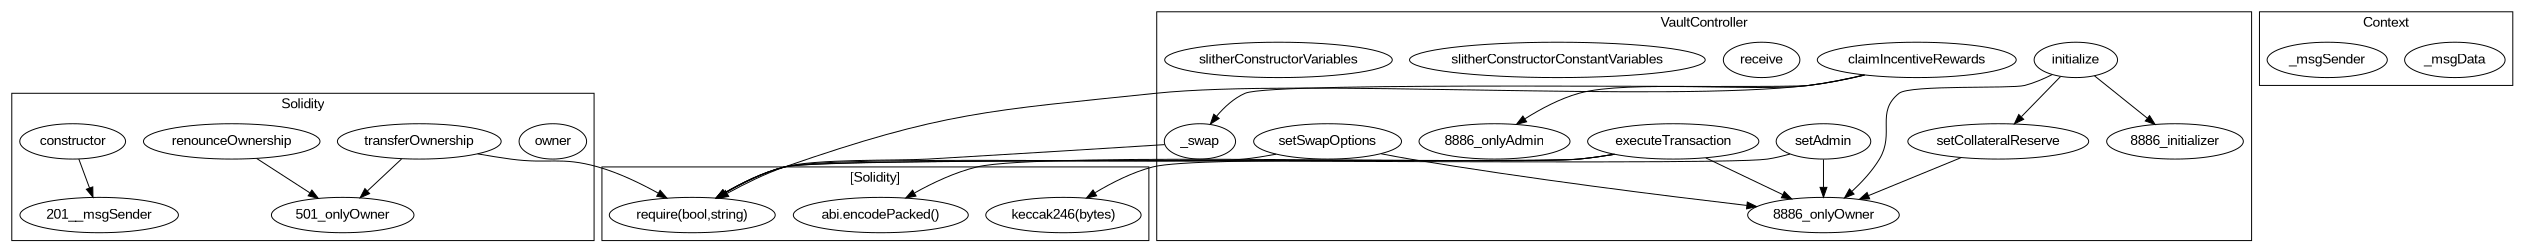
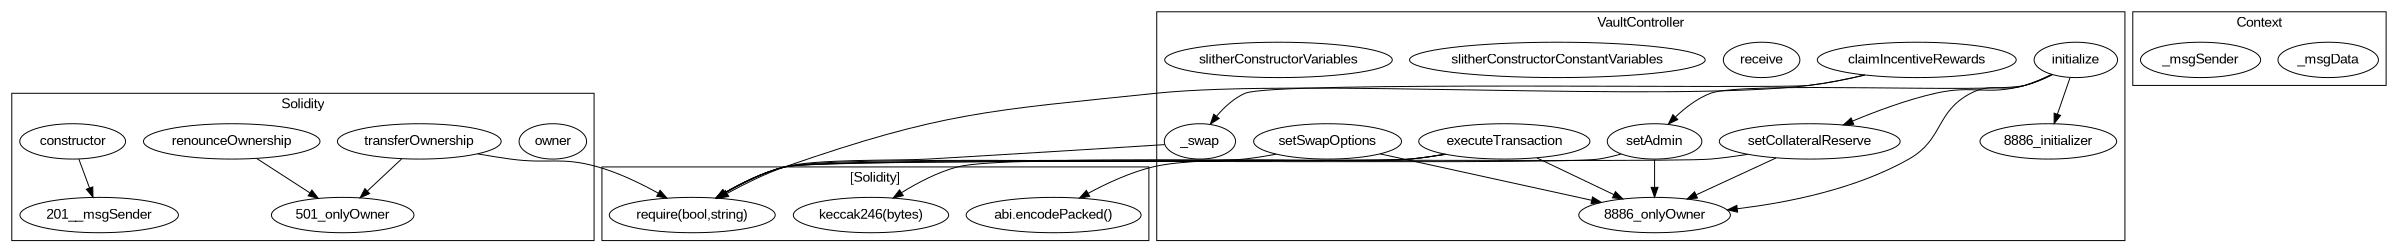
edge "initialize" -> "setAdmin": added
node "8886_onlyAdmin": removed
edge "setCollateralReserve" -> "require(bool,string)": added
